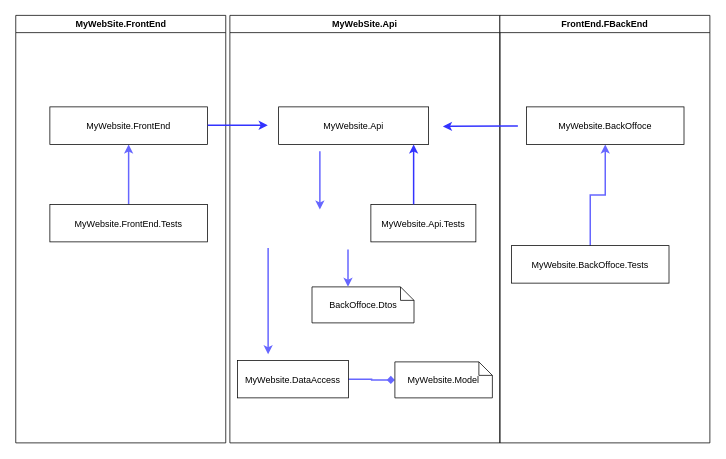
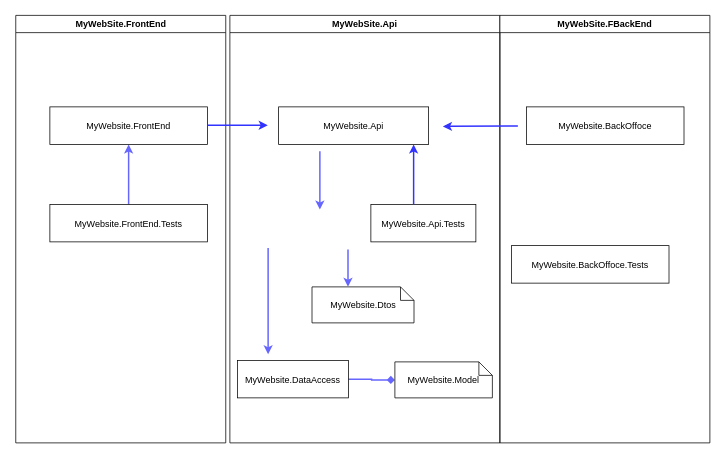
node "FrontEnd.FBackEnd": label "FrontEnd.FBackEnd" -> "MyWebSite.FBackEnd"
edge "MyWebsite.BackOffoce.Tests" -> "MyWebsite.BackOffoce": removed
node "BackOffoce.Dtos": label "BackOffoce.Dtos" -> "MyWebsite.Dtos"
